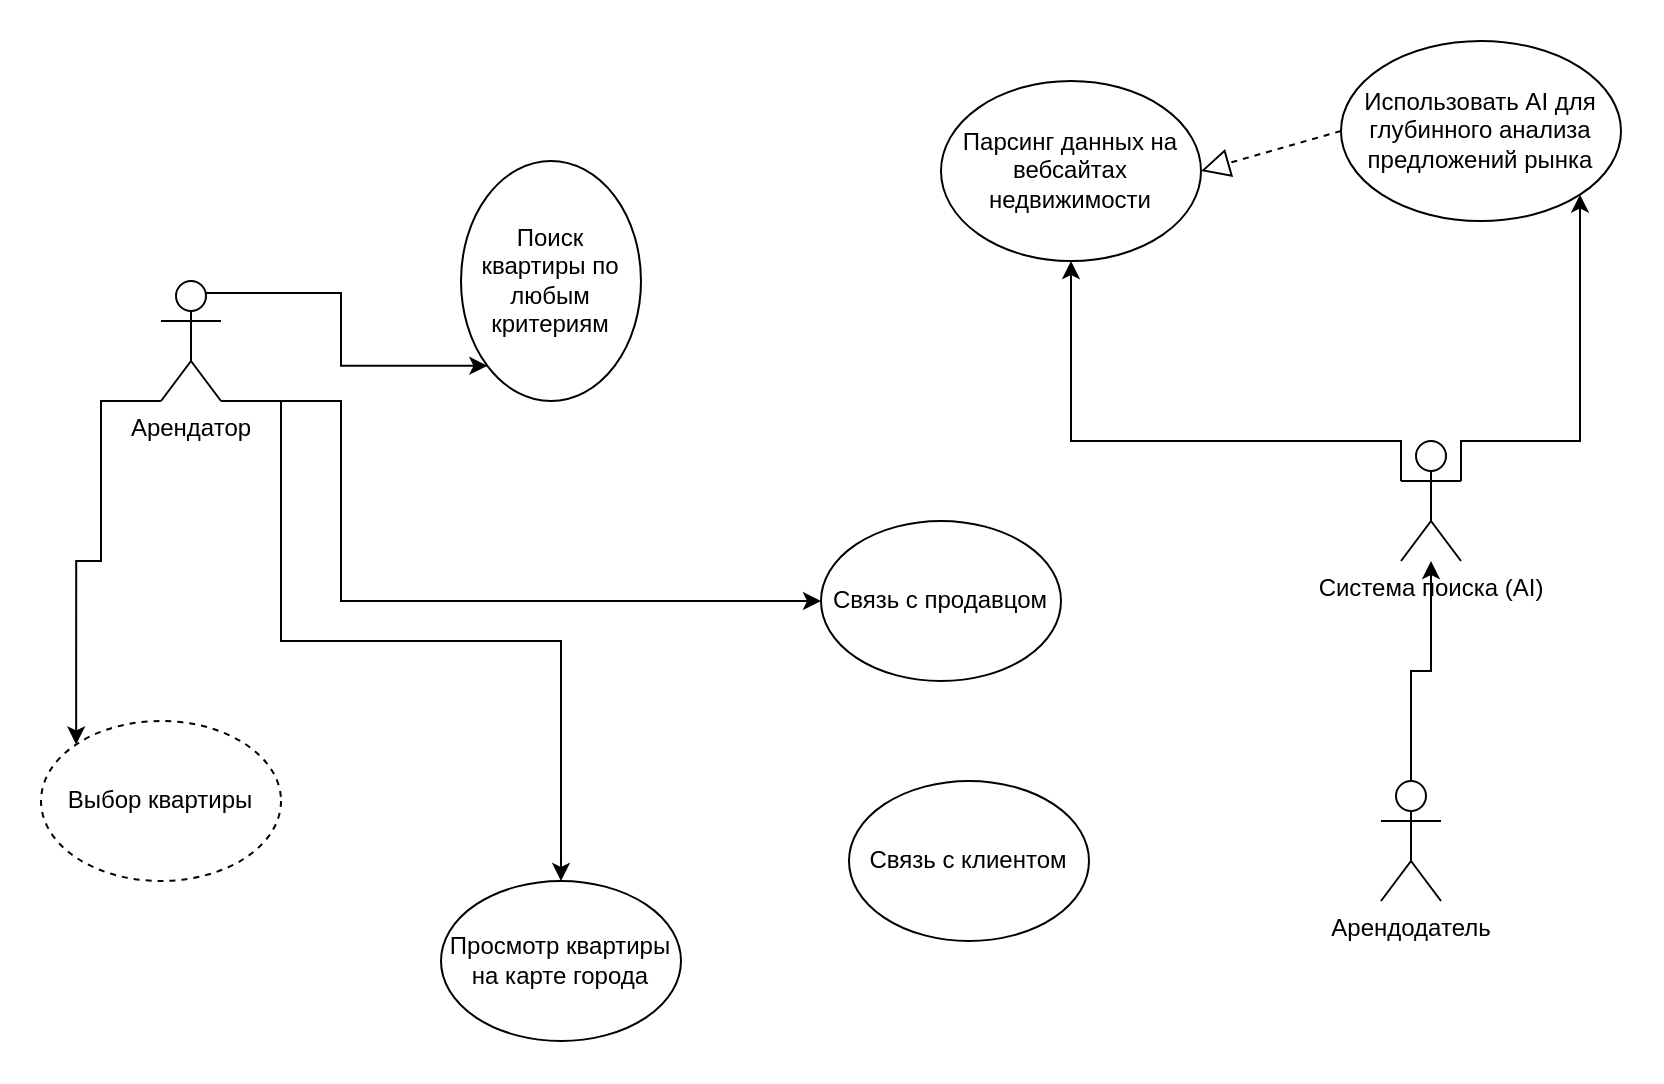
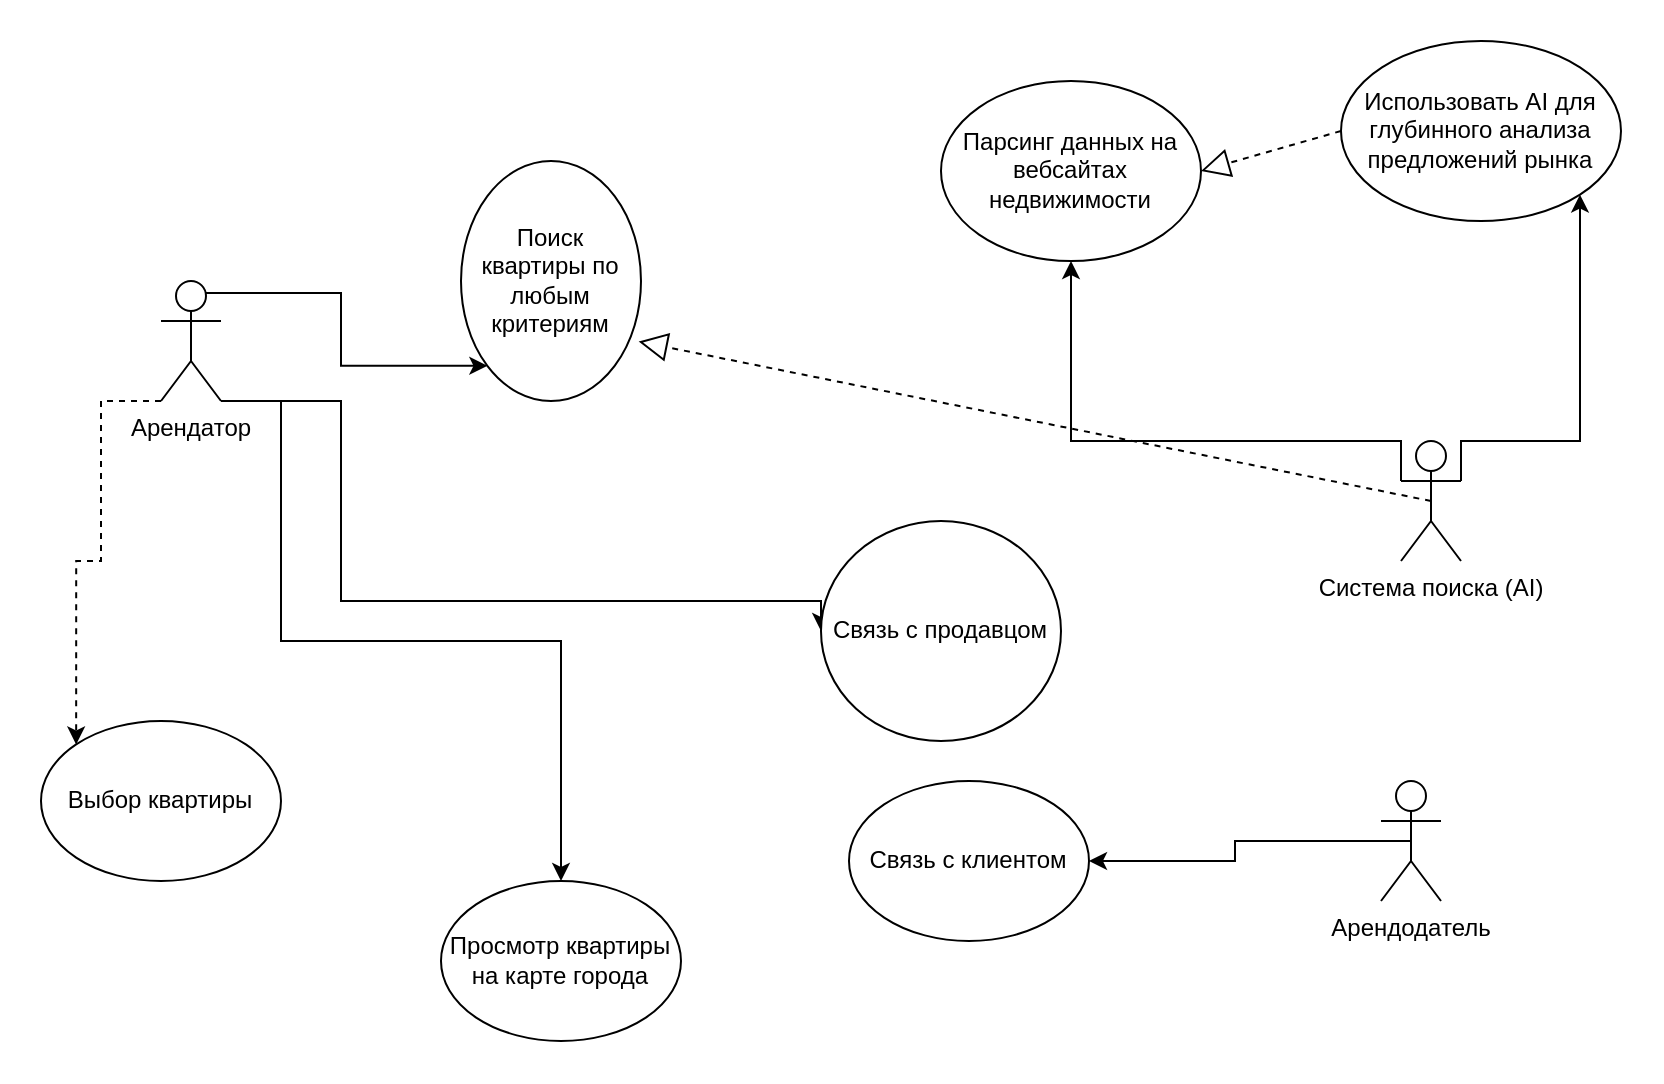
edge "Система поиска (AI)" -> "Поиск квартиры по любым критериям": added
edge "Арендатор" -> "Выбор квартиры": style solid -> dashed
node "Связь с продавцом": size 240x160 -> 240x220
edge "Арендодатель" -> "Система поиска (AI)": now "Арендодатель" -> "Связь с клиентом"
node "Выбор квартиры": style dashed -> solid
